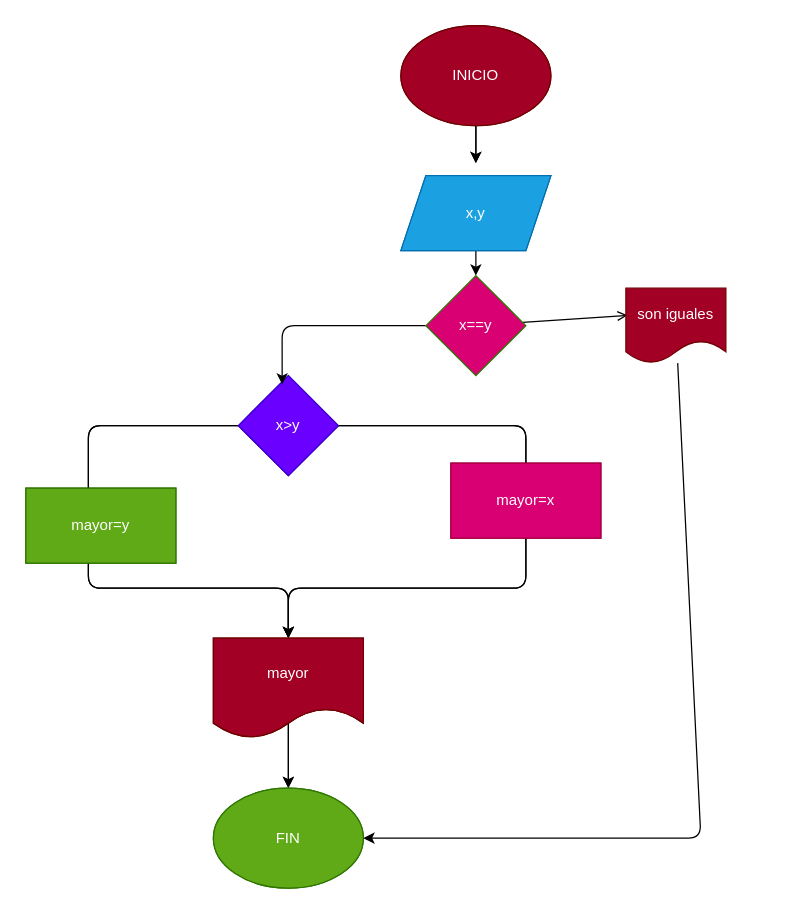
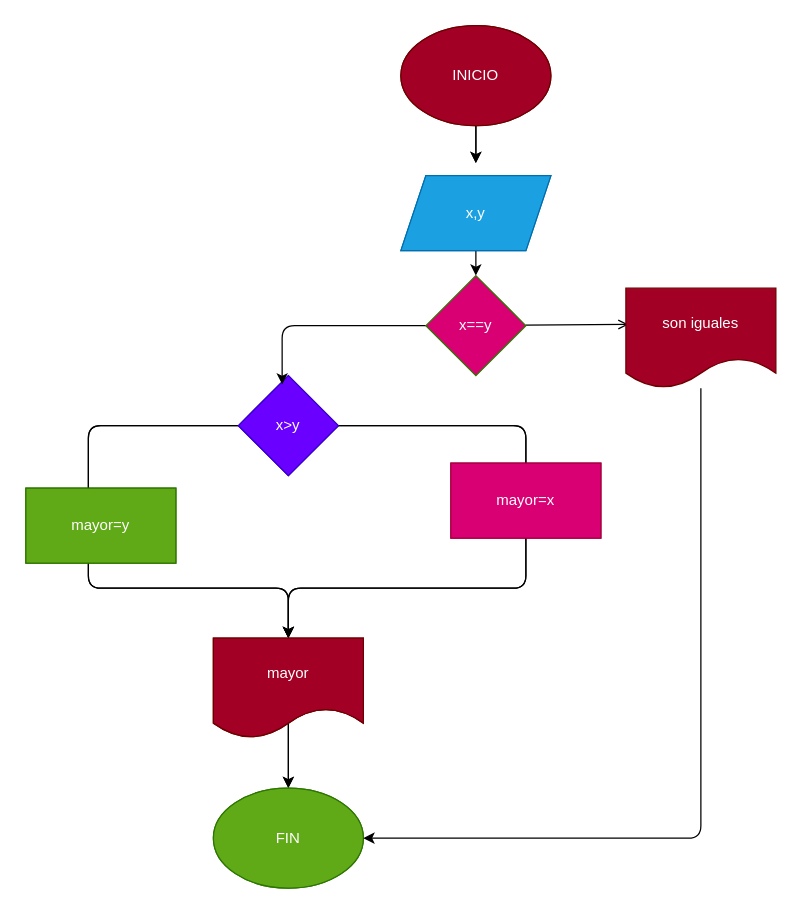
node "son iguales": size 100x75 -> 150x100
